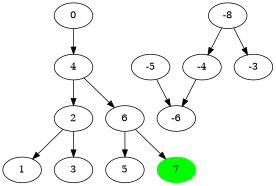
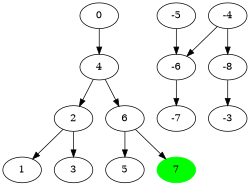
edge "-8" -> "-4": reversed
node "-7": added
